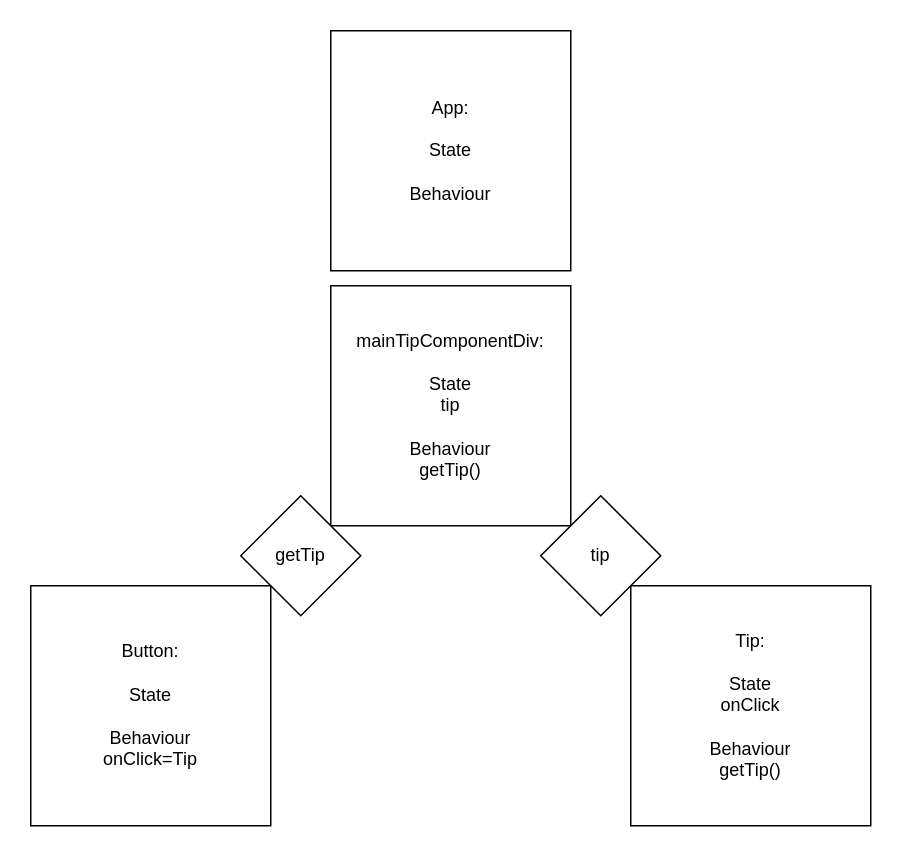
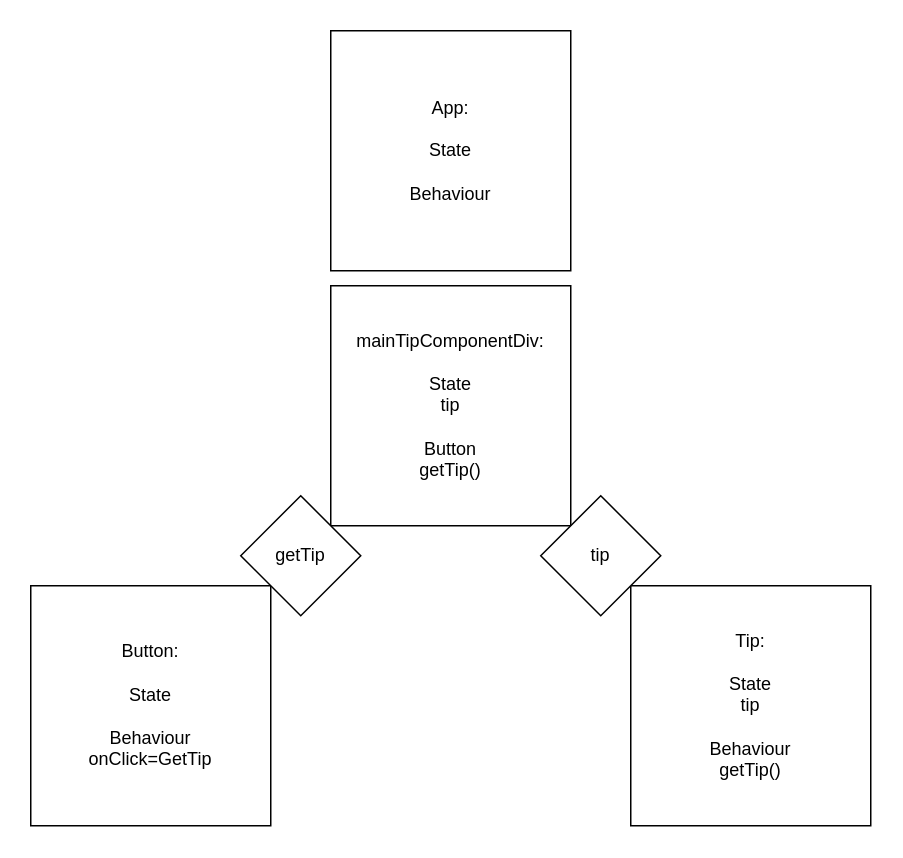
node "mainTipComponentDiv: State tip Behaviour getTip()": label "mainTipComponentDiv: State tip Behaviour getTip()" -> "mainTipComponentDiv: State tip Button getTip()"
node "Button: State Behaviour onClick=Tip": label "Button: State Behaviour onClick=Tip" -> "Button: State Behaviour onClick=GetTip"
node "Tip: State onClick Behaviour getTip()": label "Tip: State onClick Behaviour getTip()" -> "Tip: State tip Behaviour getTip()"
